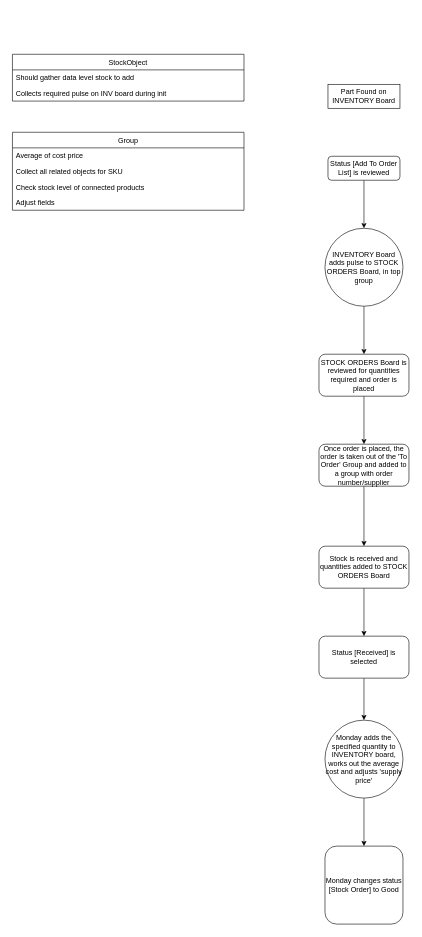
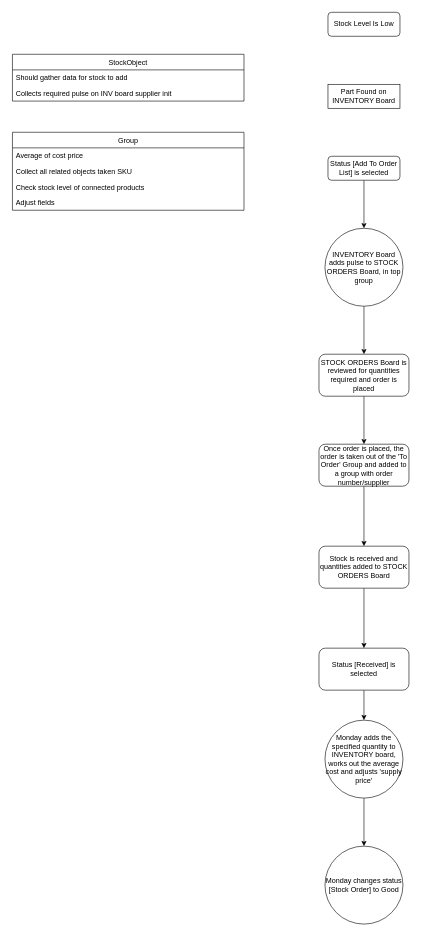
node "Stock Level Is Low": added
node "Should gather data level stock to add": label "Should gather data level stock to add" -> "Should gather data for stock to add"
node "Collects required pulse on INV board during init": label "Collects required pulse on INV board during init" -> "Collects required pulse on INV board supplier init"
node "Status [Add To Order List] is reviewed": label "Status [Add To Order List] is reviewed" -> "Status [Add To Order List] is selected"
node "Collect all related objects for SKU": label "Collect all related objects for SKU" -> "Collect all related objects taken SKU"
node "Status [Received] is selected": moved (364, 657) -> (364, 669)
node "Monday changes status [Stock Order] to Good": shape rounded rectangle -> ellipse
